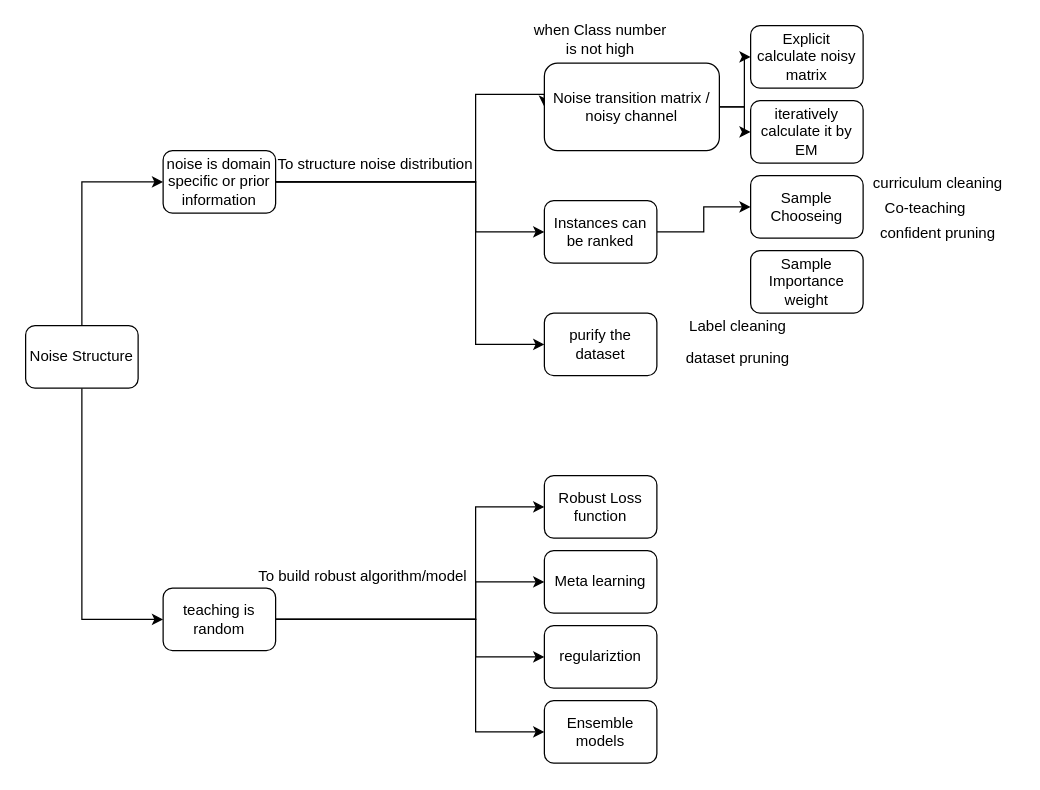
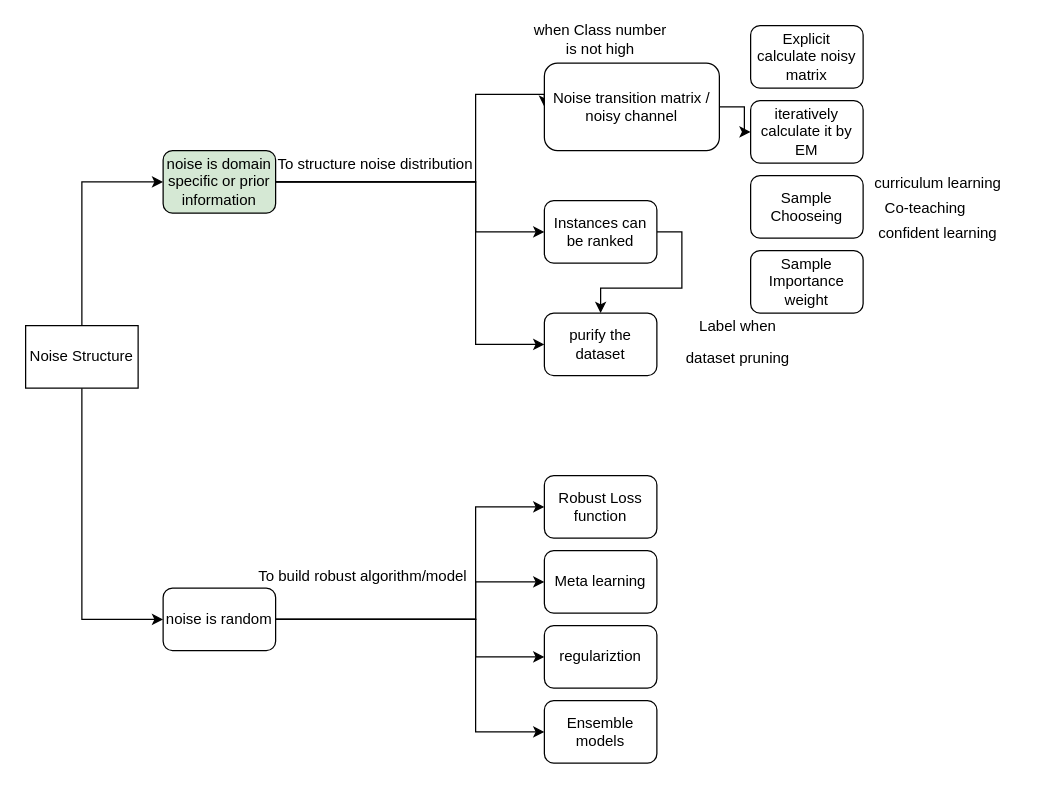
edge "Noise transition matrix / noisy channel" -> "Explicit calculate noisy matrix": removed
node "noise is domain specific or prior information": fillcolor #ffffff -> #d5e8d4
node "curriculum cleaning": label "curriculum cleaning" -> "curriculum learning"
edge "Instances can be ranked" -> "Sample Chooseing": now "Instances can be ranked" -> "purify the dataset"
node "confident pruning": label "confident pruning" -> "confident learning"
node "Label cleaning": label "Label cleaning" -> "Label when"
node "Noise Structure": shape rounded rectangle -> rectangle
node "teaching is random": label "teaching is random" -> "noise is random"
